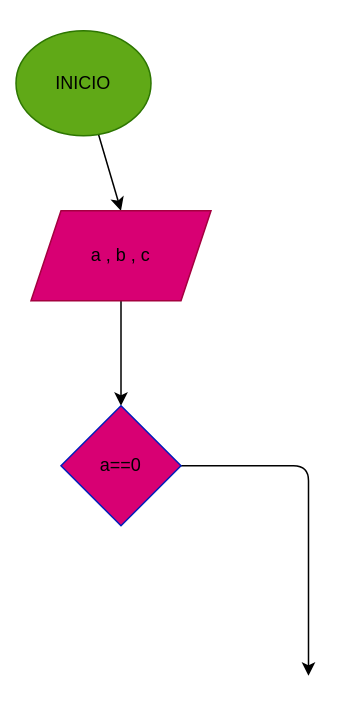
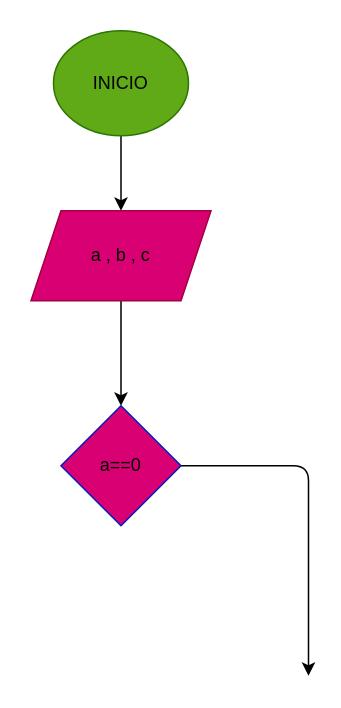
node "INICIO": moved (83, 83) -> (121, 83)
